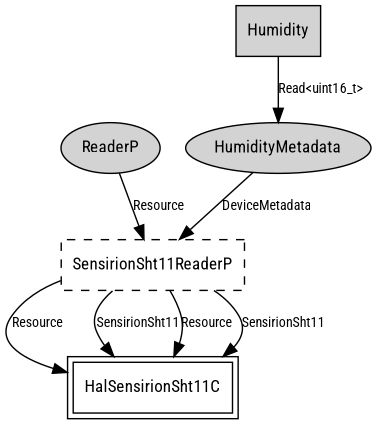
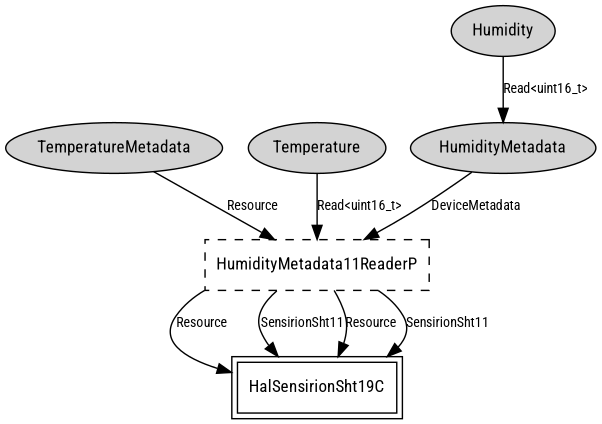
node "Humidity": shape box -> ellipse
node "ReaderP": label "ReaderP" -> "TemperatureMetadata"
node "Temperature": added
node "SensirionSht11ReaderP": label "SensirionSht11ReaderP" -> "HumidityMetadata11ReaderP"
node "HalSensirionSht11C": label "HalSensirionSht11C" -> "HalSensirionSht19C"
